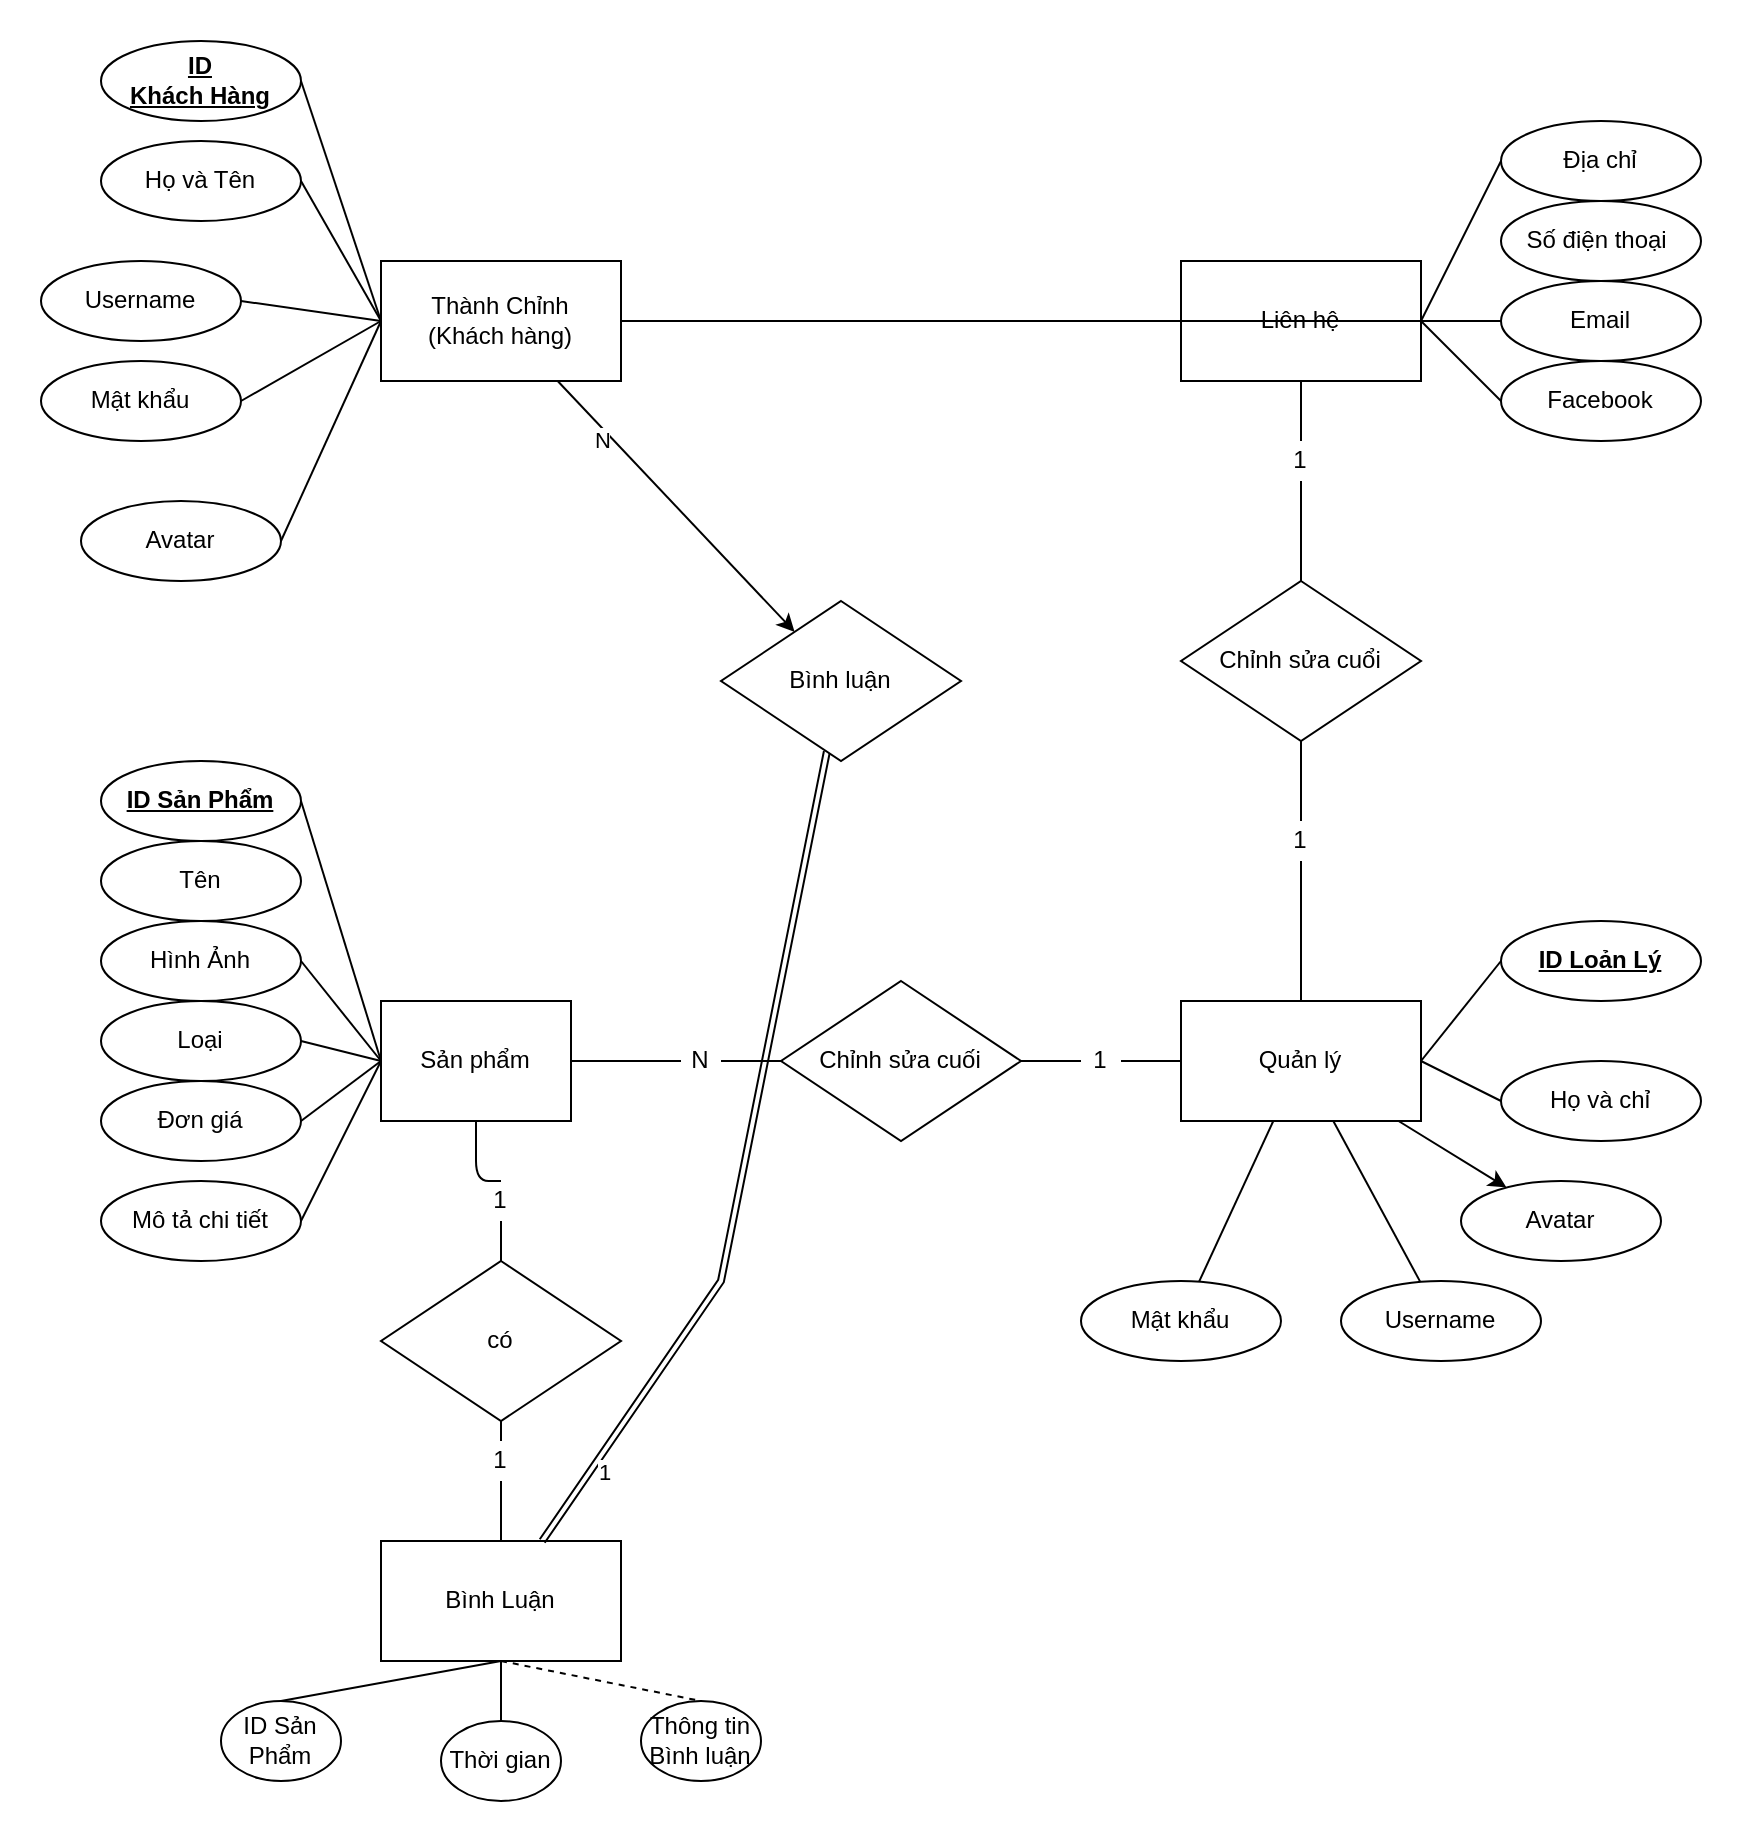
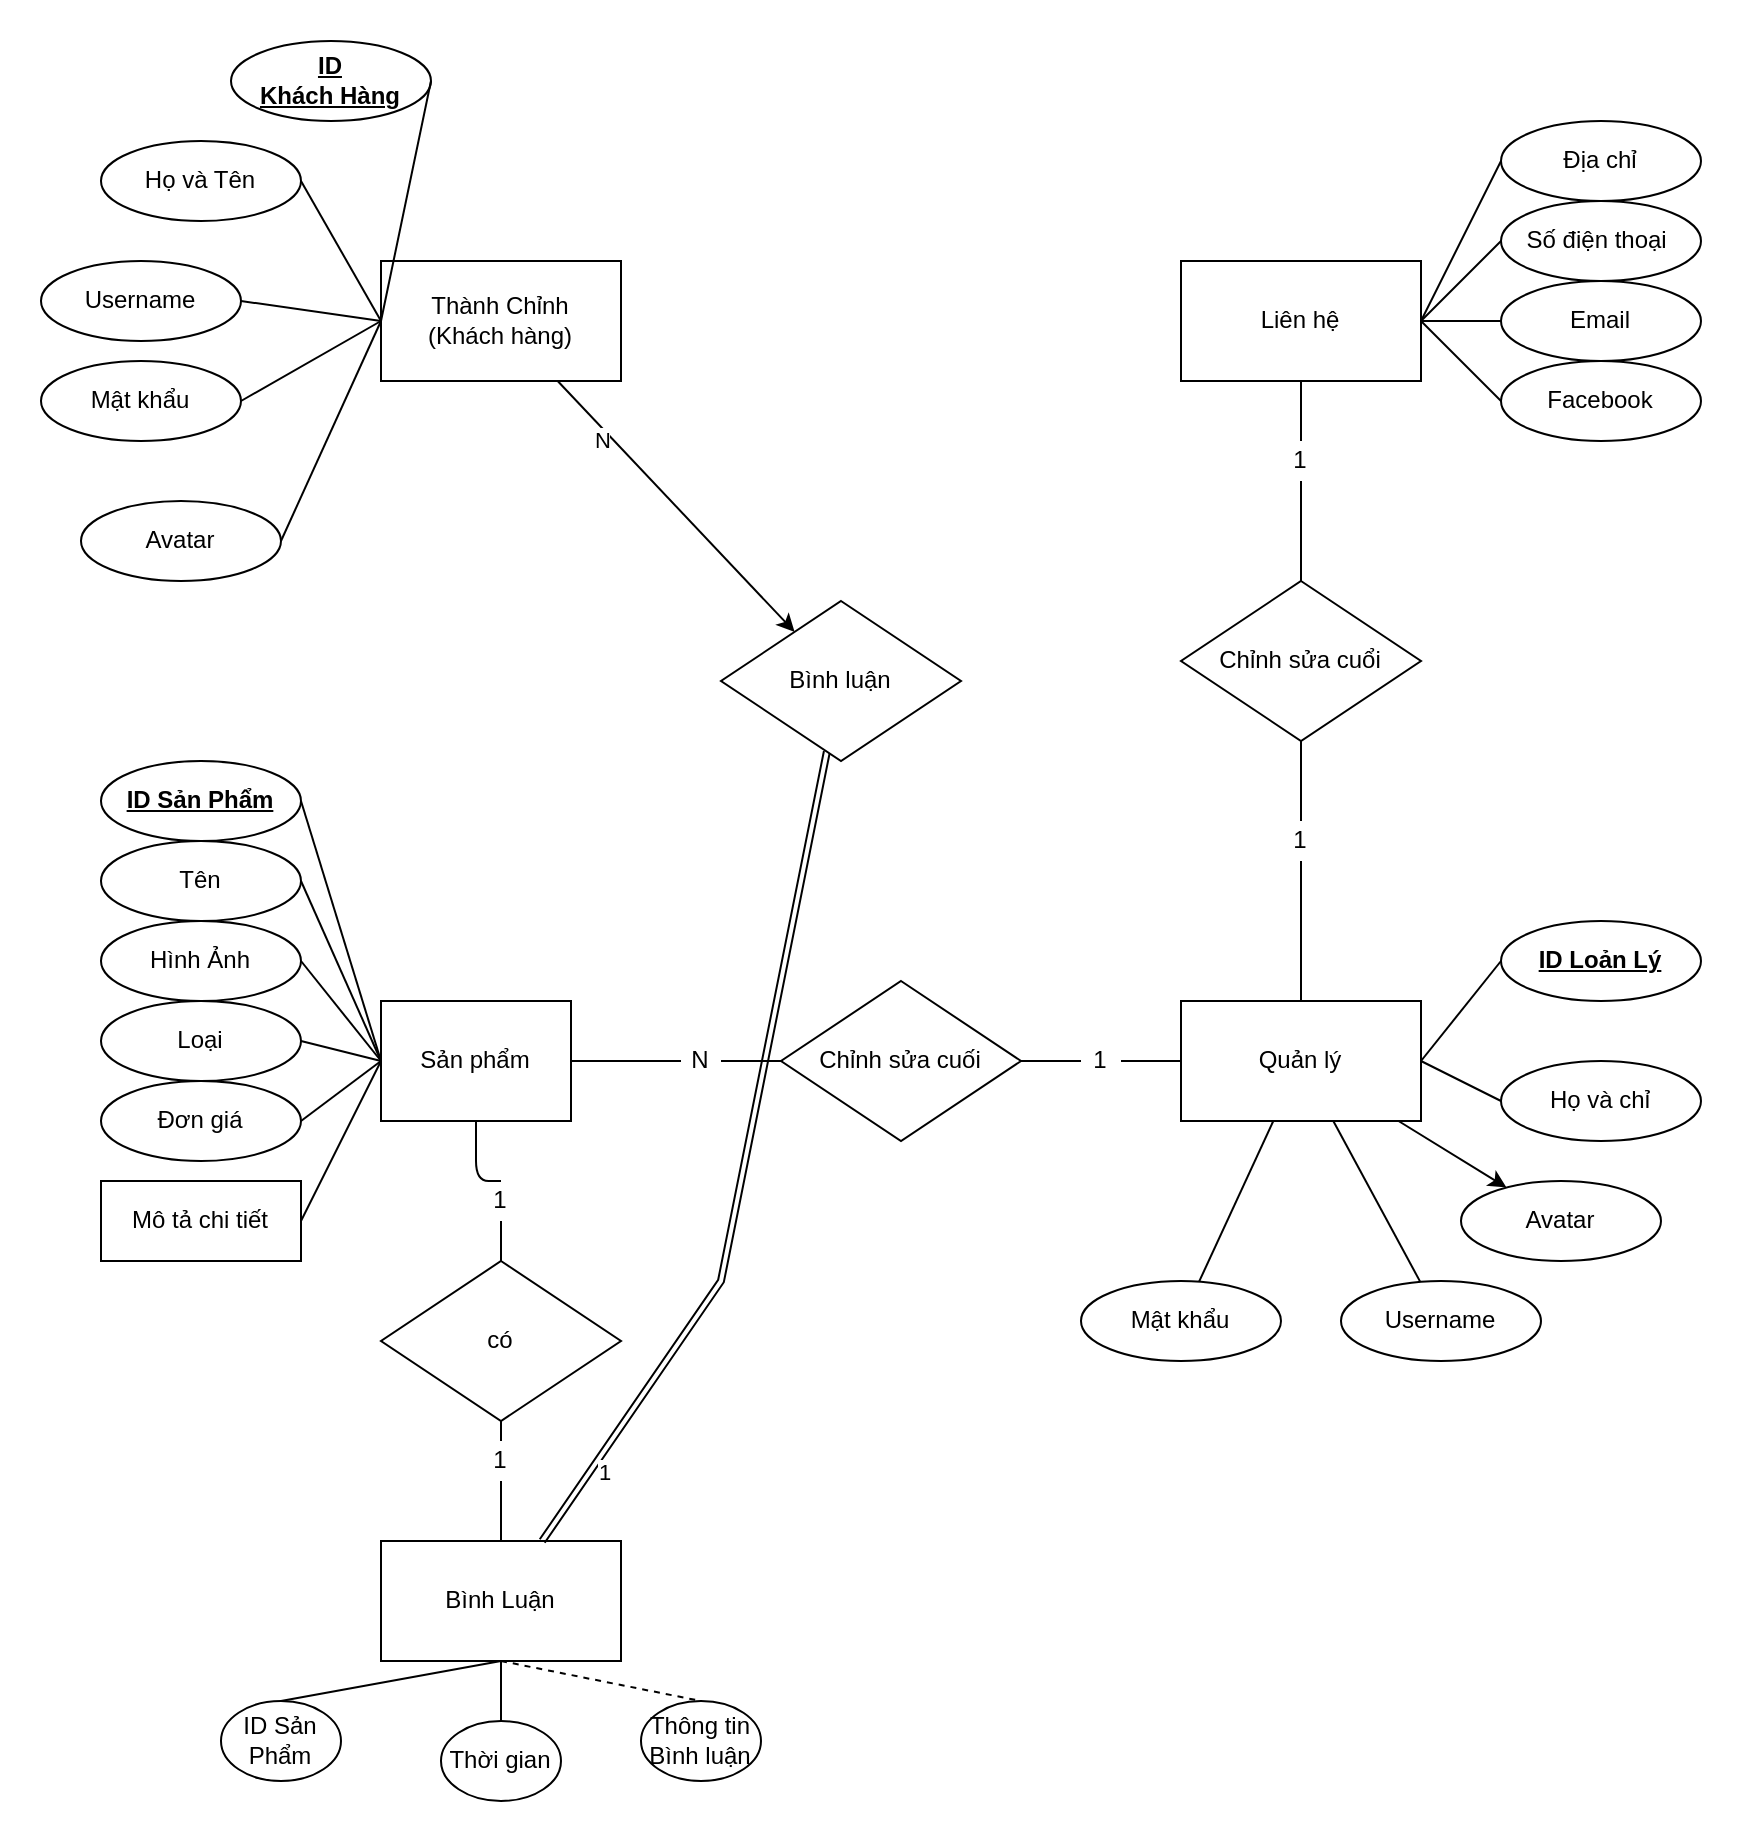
node "ID Khách Hàng": moved (201, 81) -> (331, 81)
edge "Thành Chỉnh (Khách hàng)" -- "Liên hệ": now "Số điện thoại" -- "Liên hệ"
edge "Tên" -- "Sản phẩm": added
node "Mô tả chi tiết": shape ellipse -> rectangle
